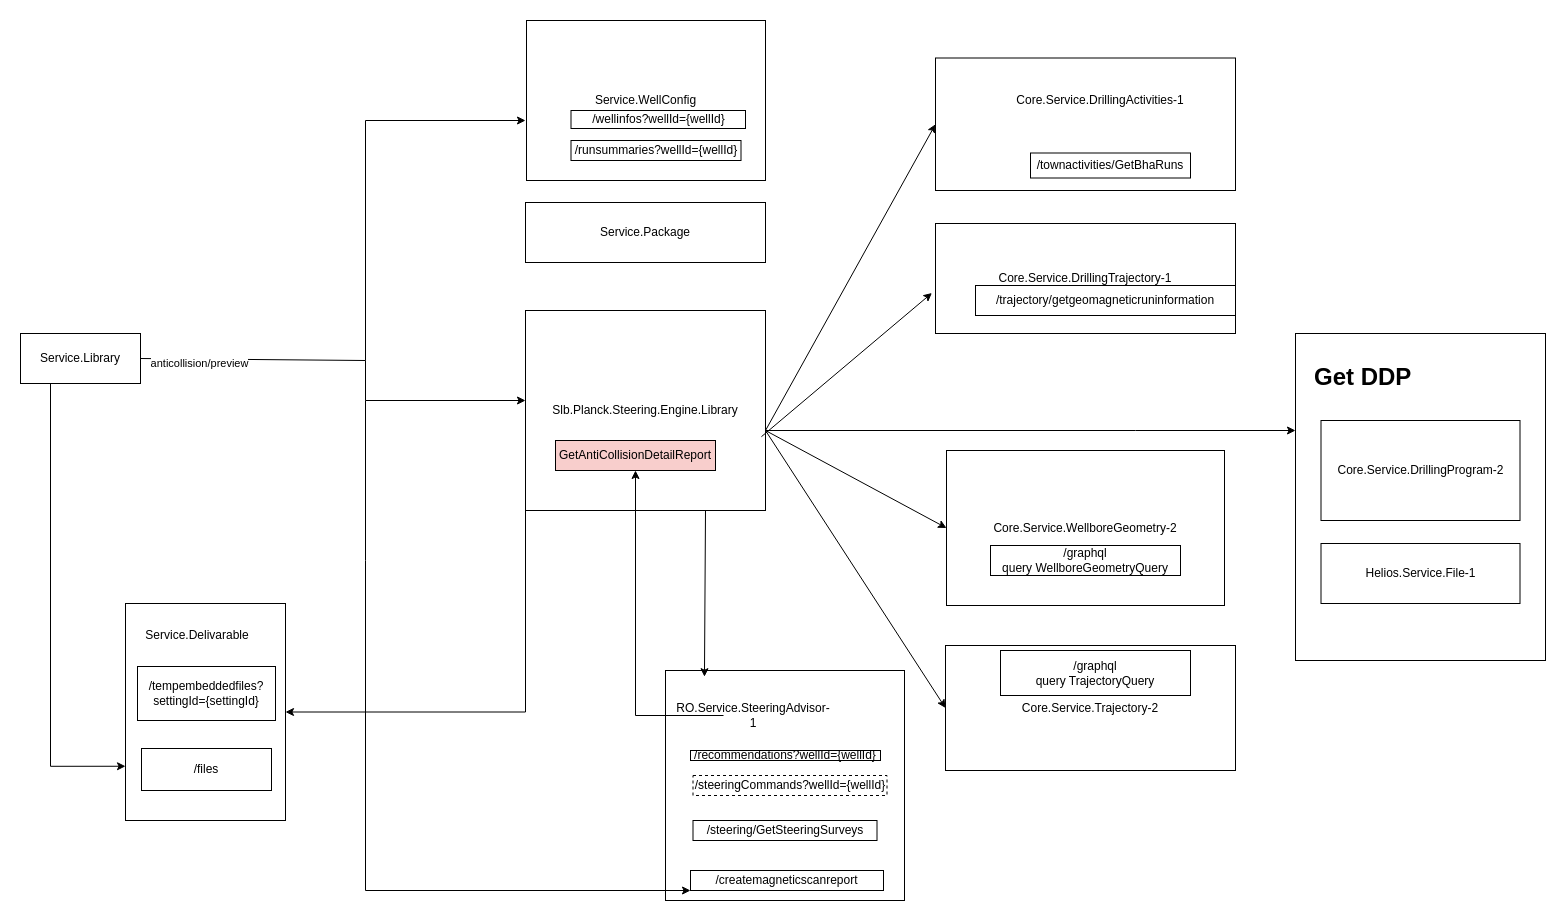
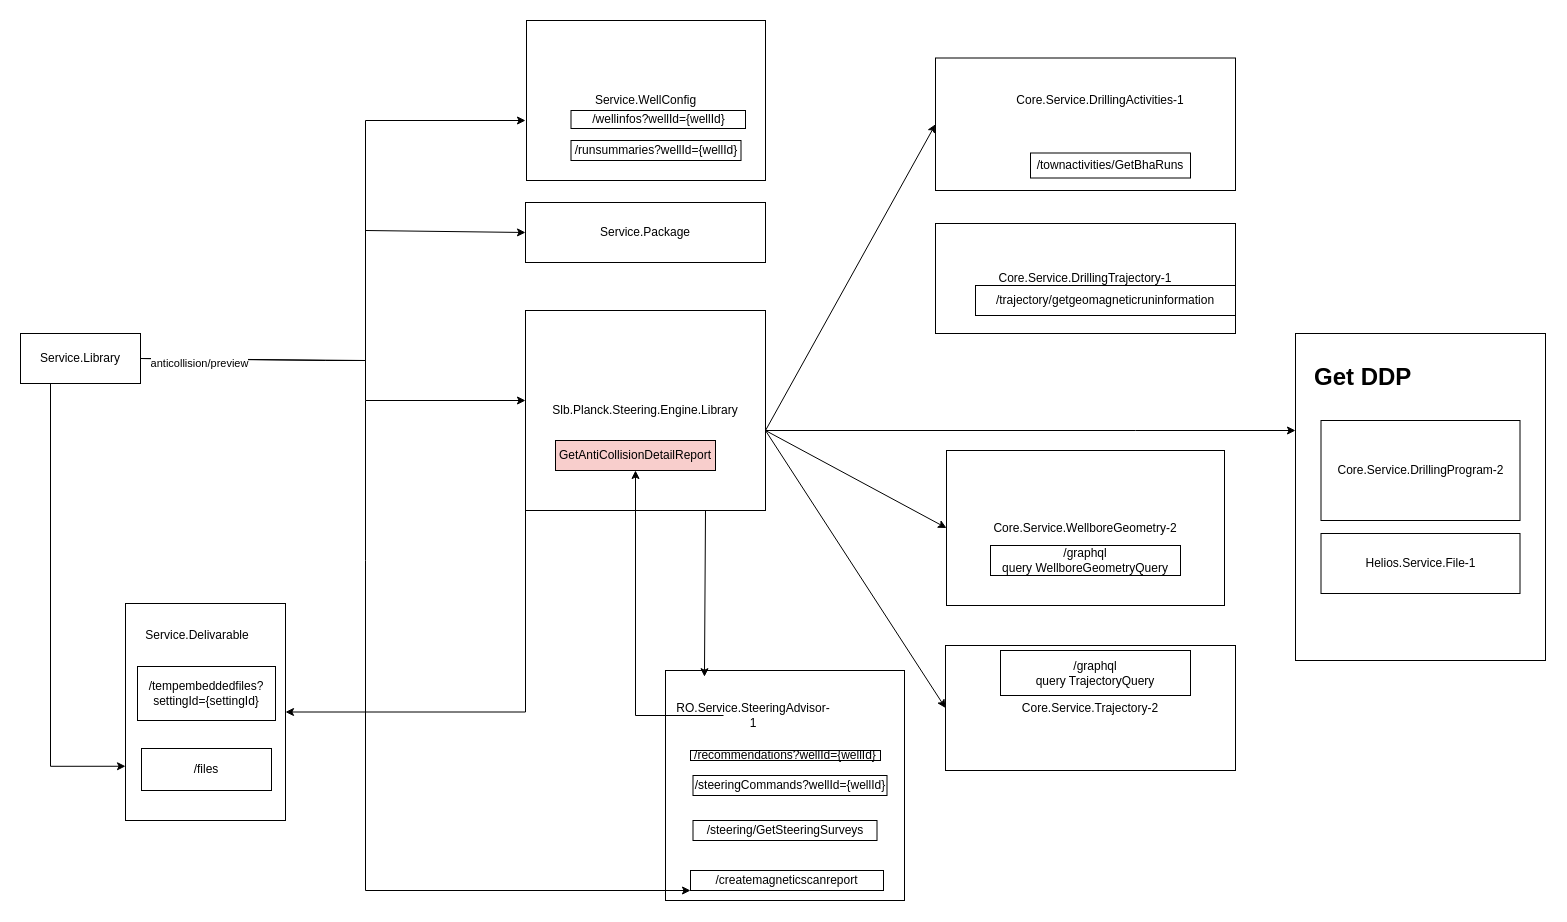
edge "Service.Library" -> "Service.Package": added
edge "Slb.Planck.Steering.Engine.Library" -> "Core.Service.DrillingTrajectory-1": removed
node "Helios.Service.File-1": moved (1421, 574) -> (1421, 564)
node "/steeringCommands?wellId={wellId}": style dashed -> solid
